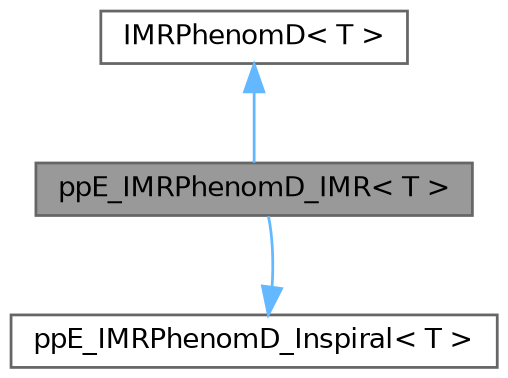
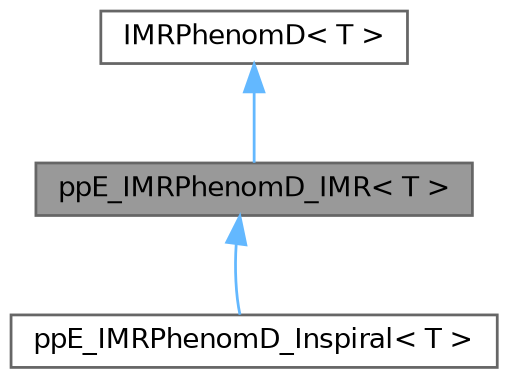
edge "ppE_IMRPhenomD_IMR< T >" -> "ppE_IMRPhenomD_Inspiral< T >": reversed
